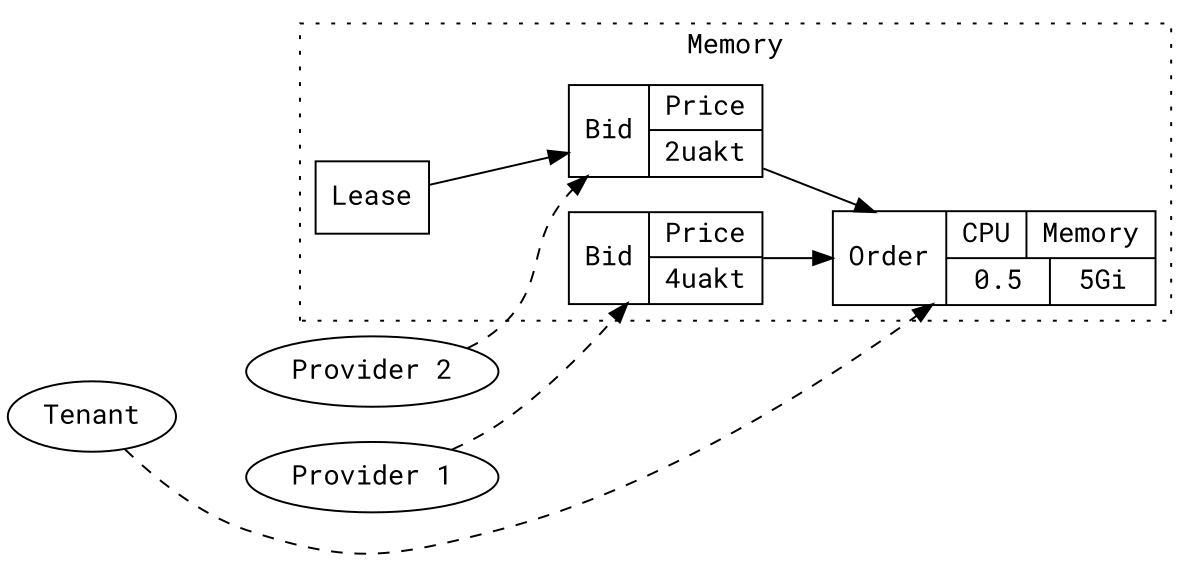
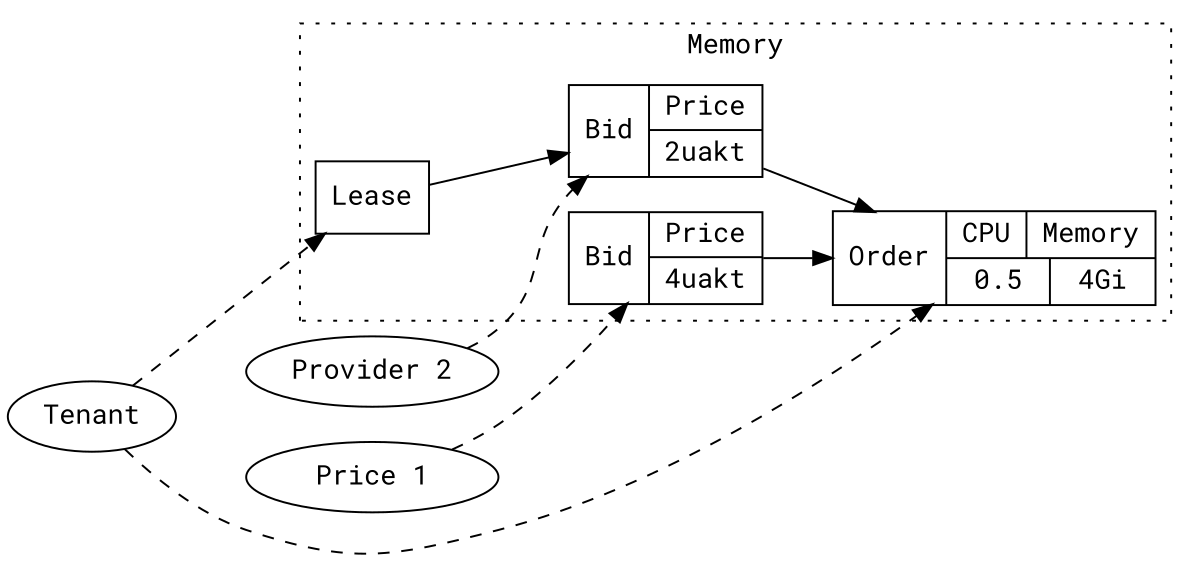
node "Order": text "5Gi" -> "4Gi"
edge "Tenant" -> "Lease": added
node "Provider 1": label "Provider 1" -> "Price 1"
